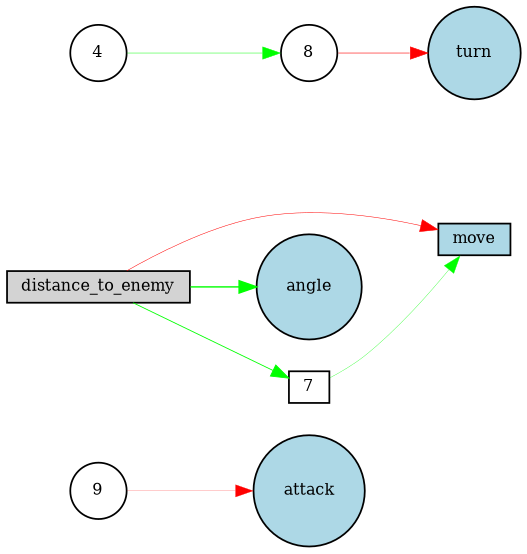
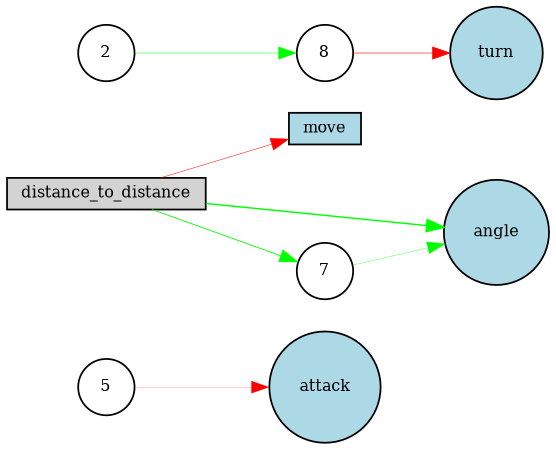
node "4": label "4" -> "2"
node "distance_to_enemy": label "distance_to_enemy" -> "distance_to_distance"
edge "7" -> "move": now "7" -> "angle"
node "7": shape box -> circle
node "9": label "9" -> "5"
